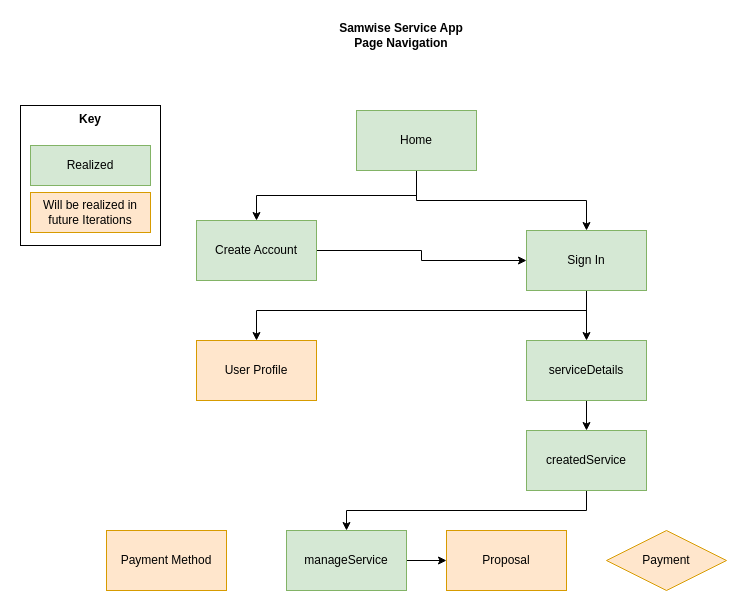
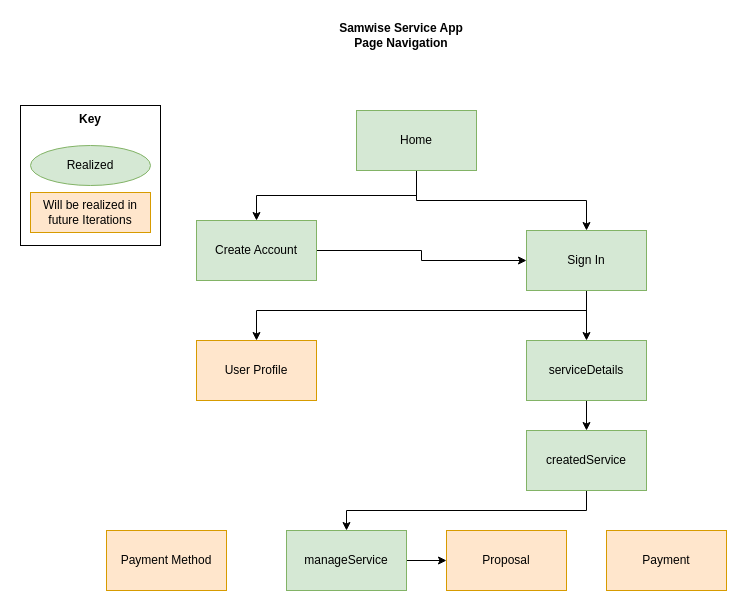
node "Realized": shape rectangle -> ellipse
node "Payment": shape diamond -> rectangle
